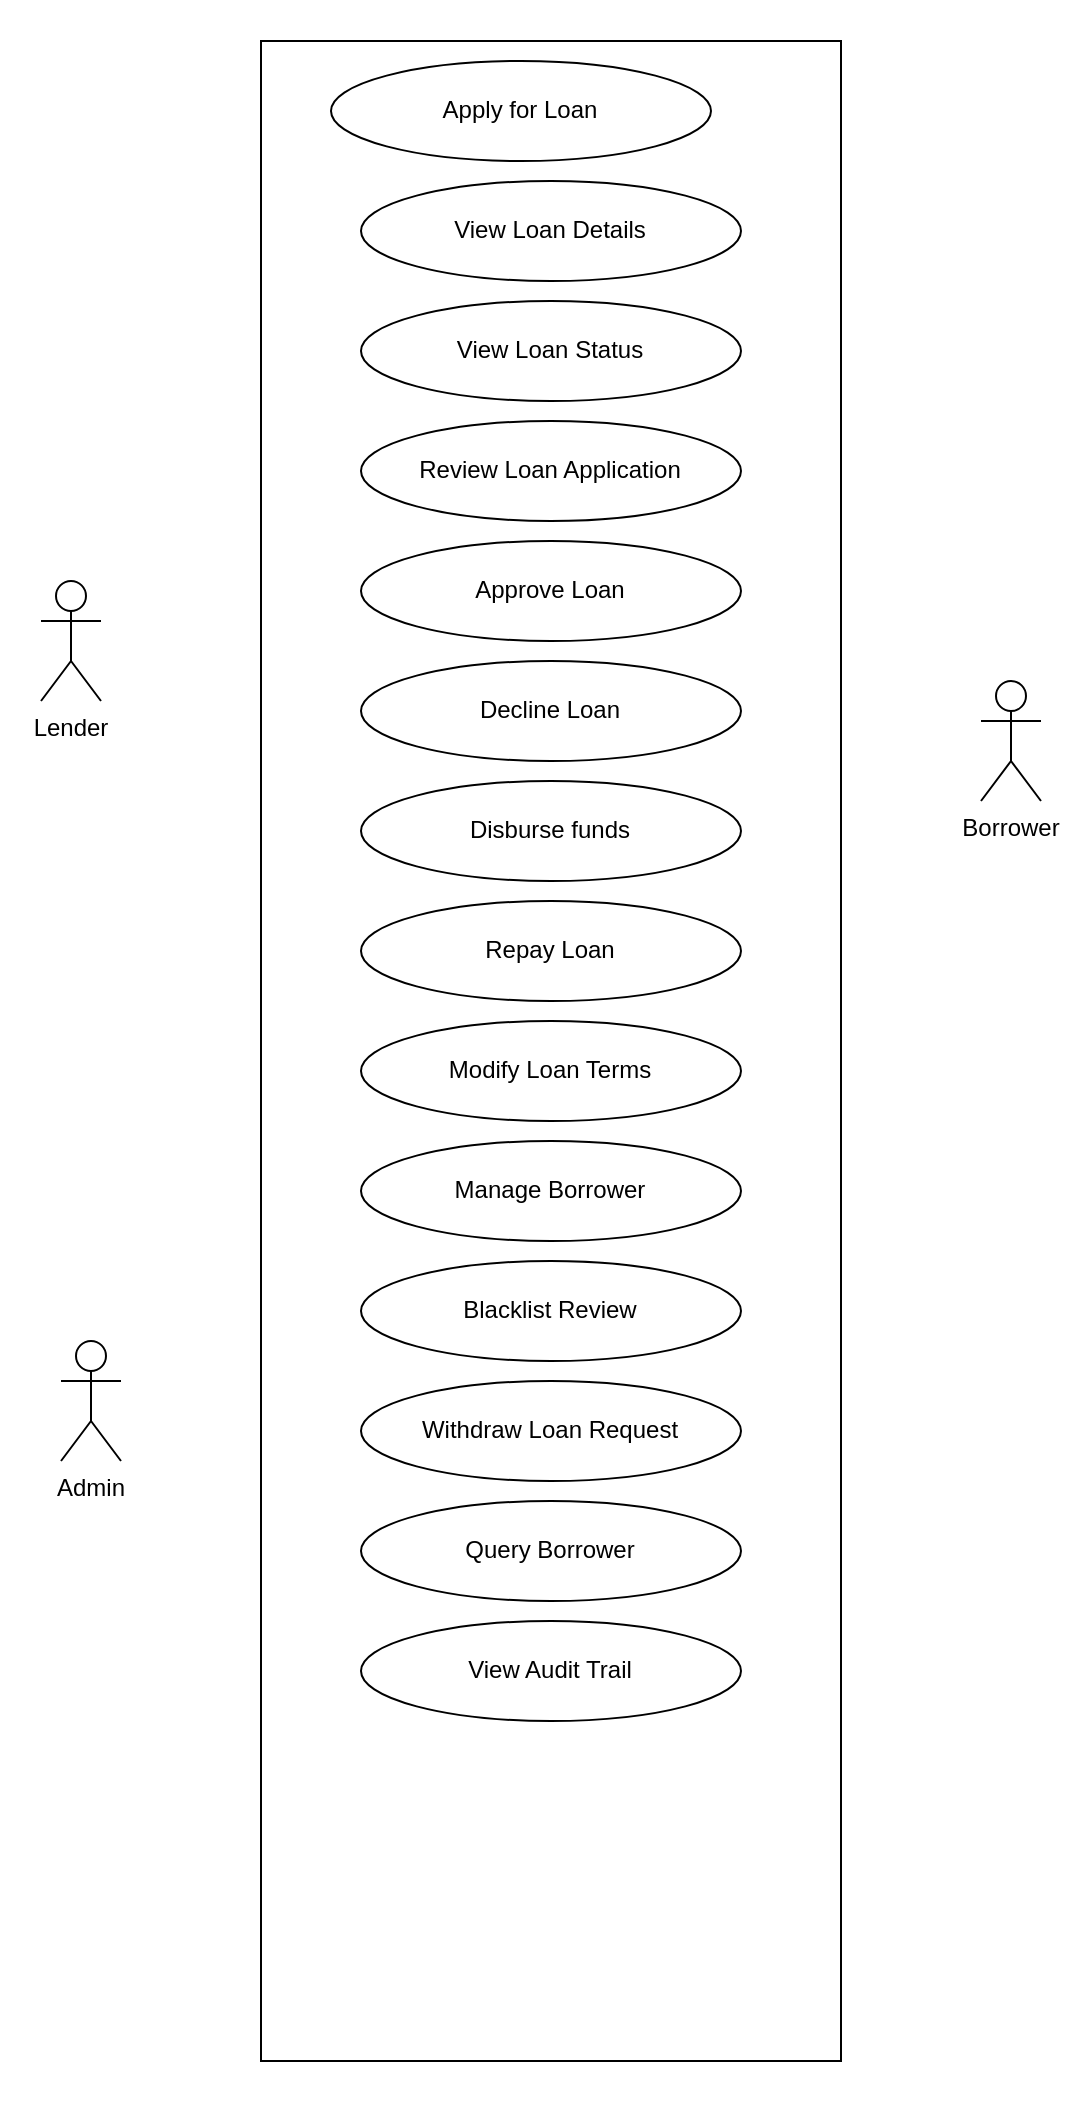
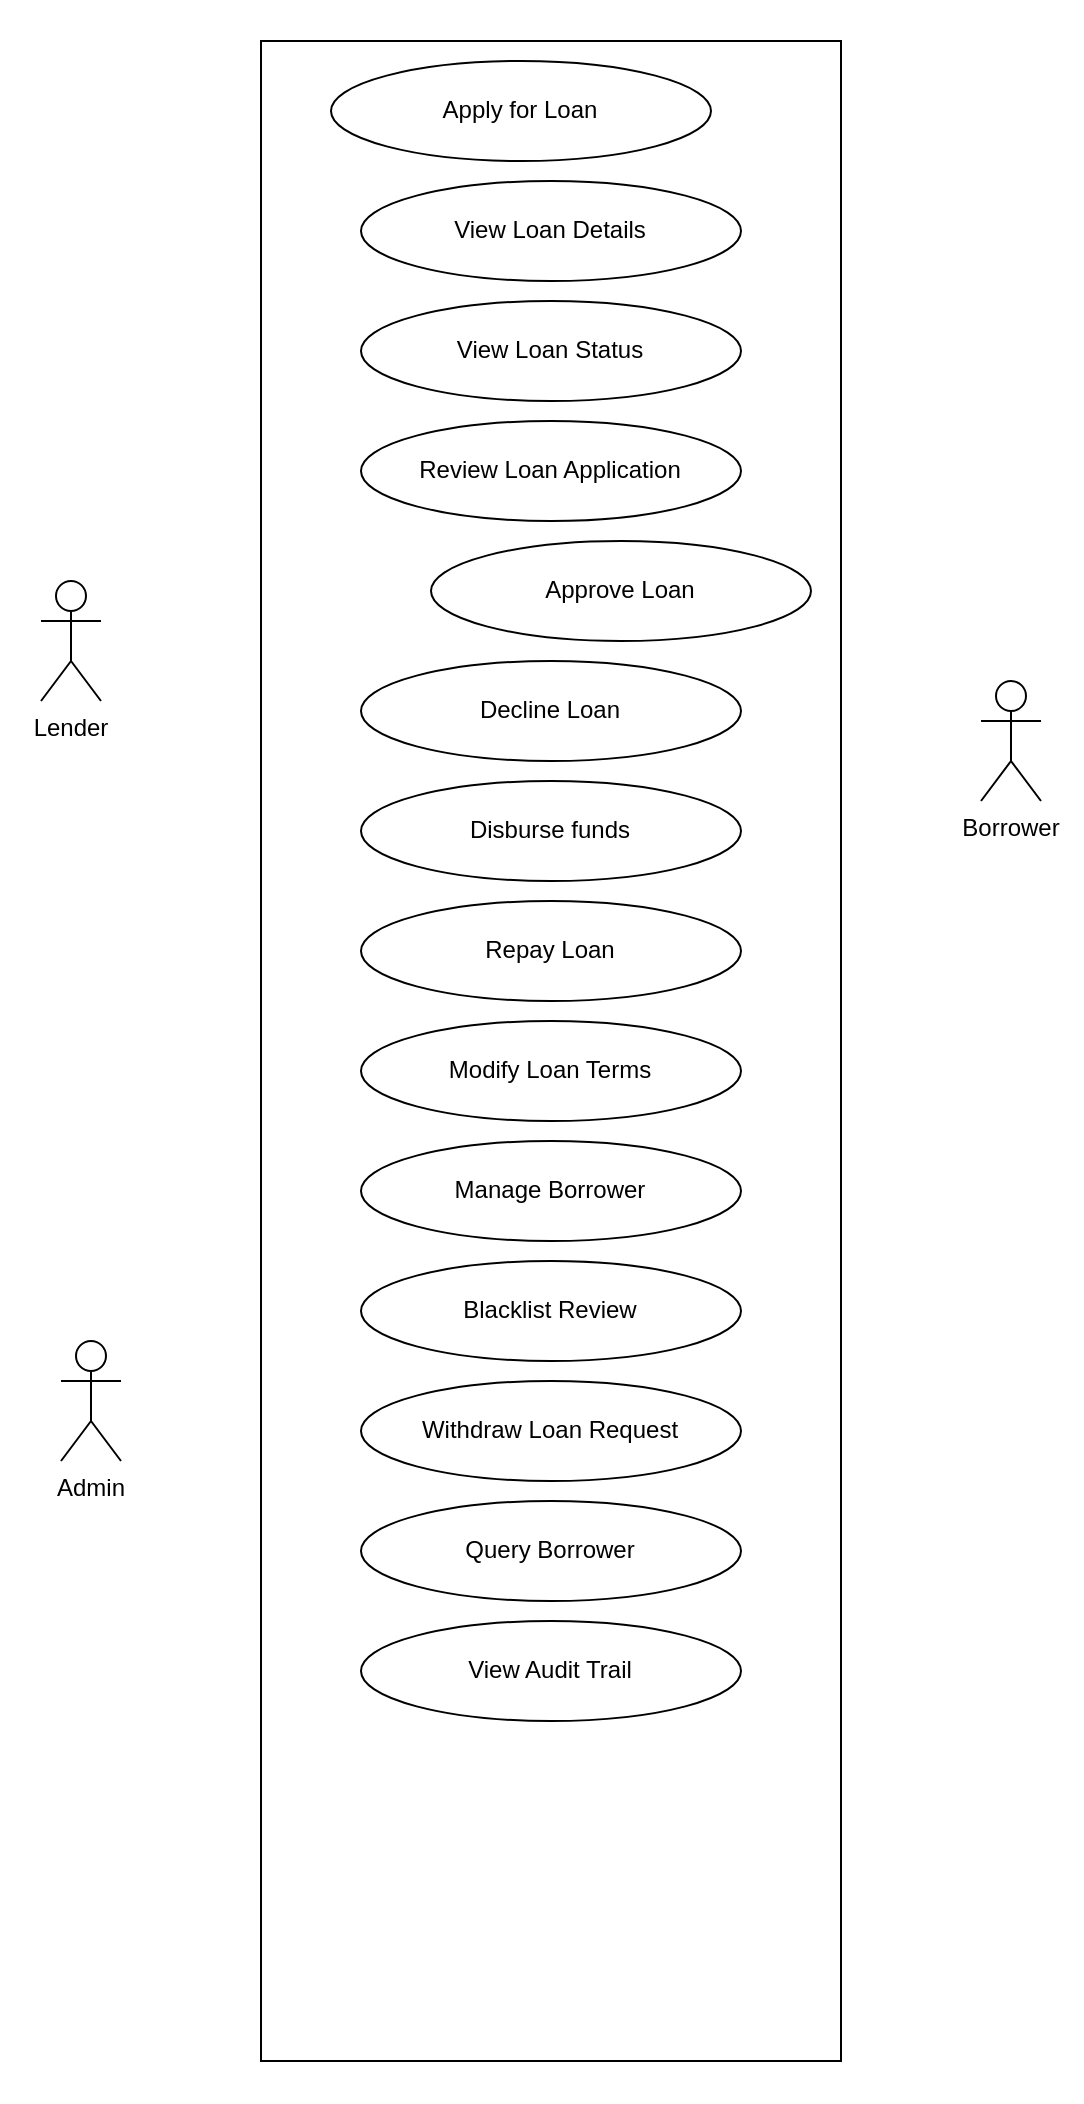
node "Approve Loan": moved (551, 591) -> (621, 591)
